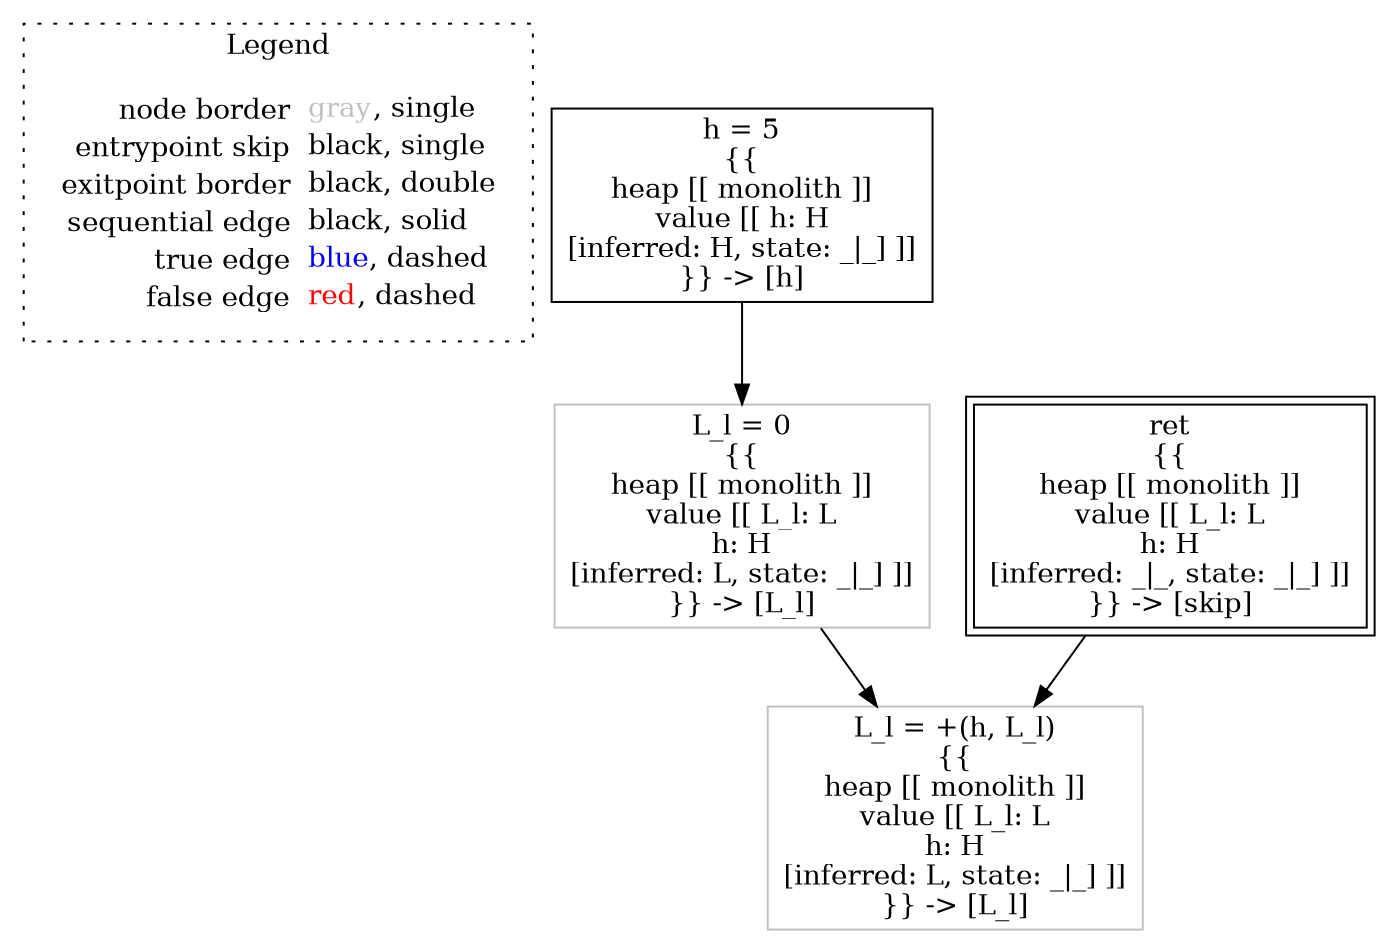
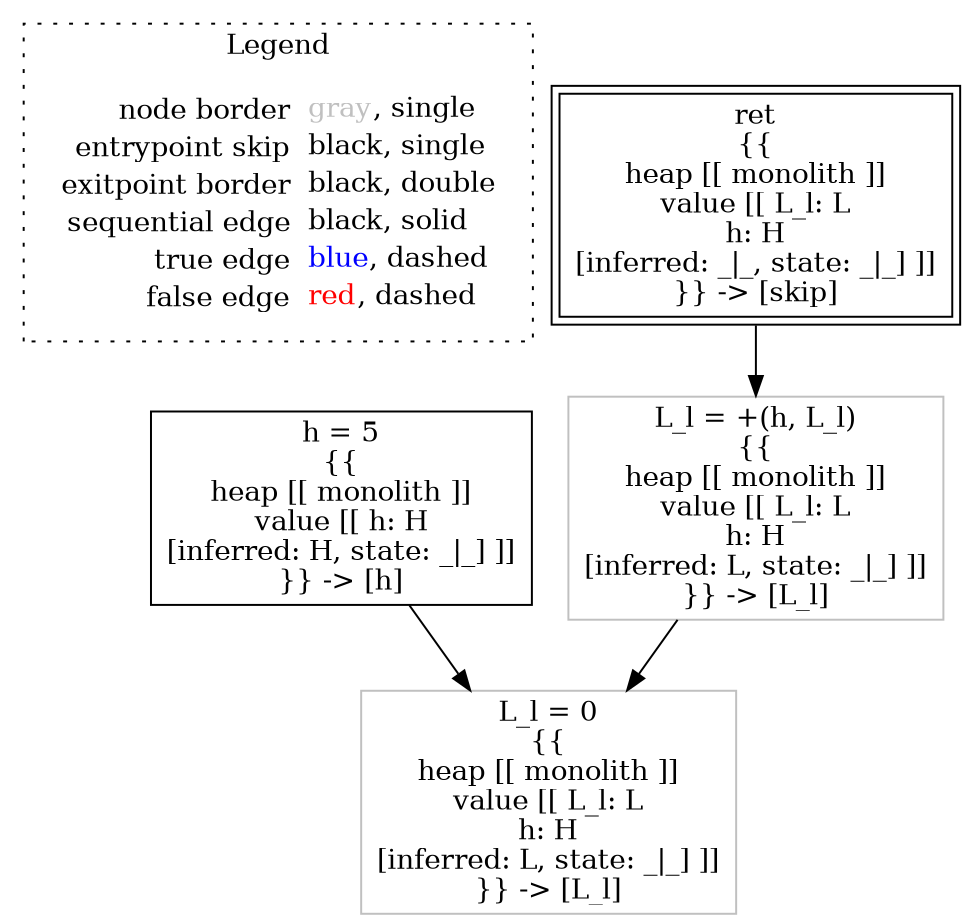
edge "L_l = 0" -> "L_l = +(h, L_l)": reversed
